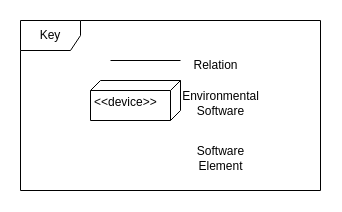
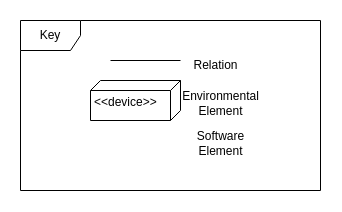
node "Environmental Software": label "Environmental Software" -> "Environmental Element"
node "Software Element": moved (221, 159) -> (221, 144)
